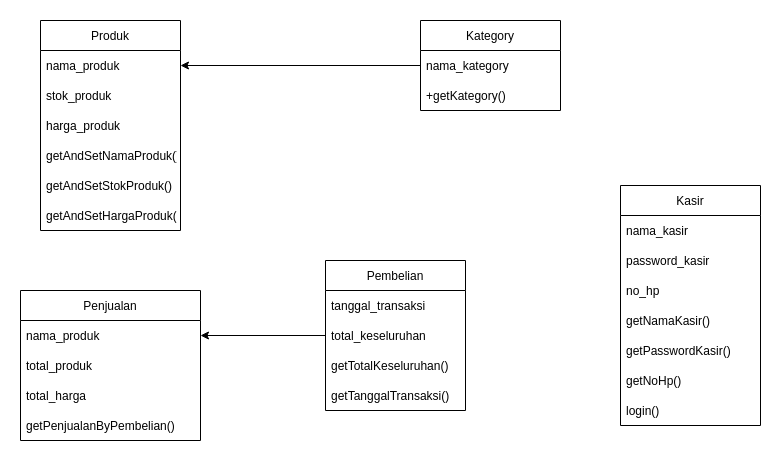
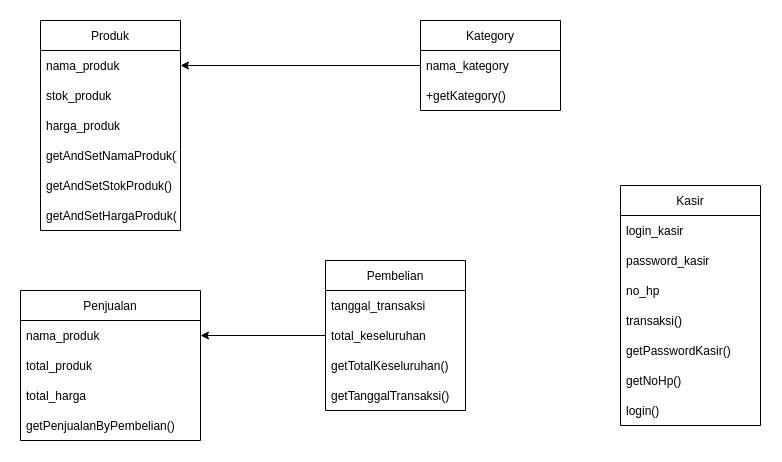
node "nama_kasir": label "nama_kasir" -> "login_kasir"
node "getNamaKasir()": label "getNamaKasir()" -> "transaksi()"
